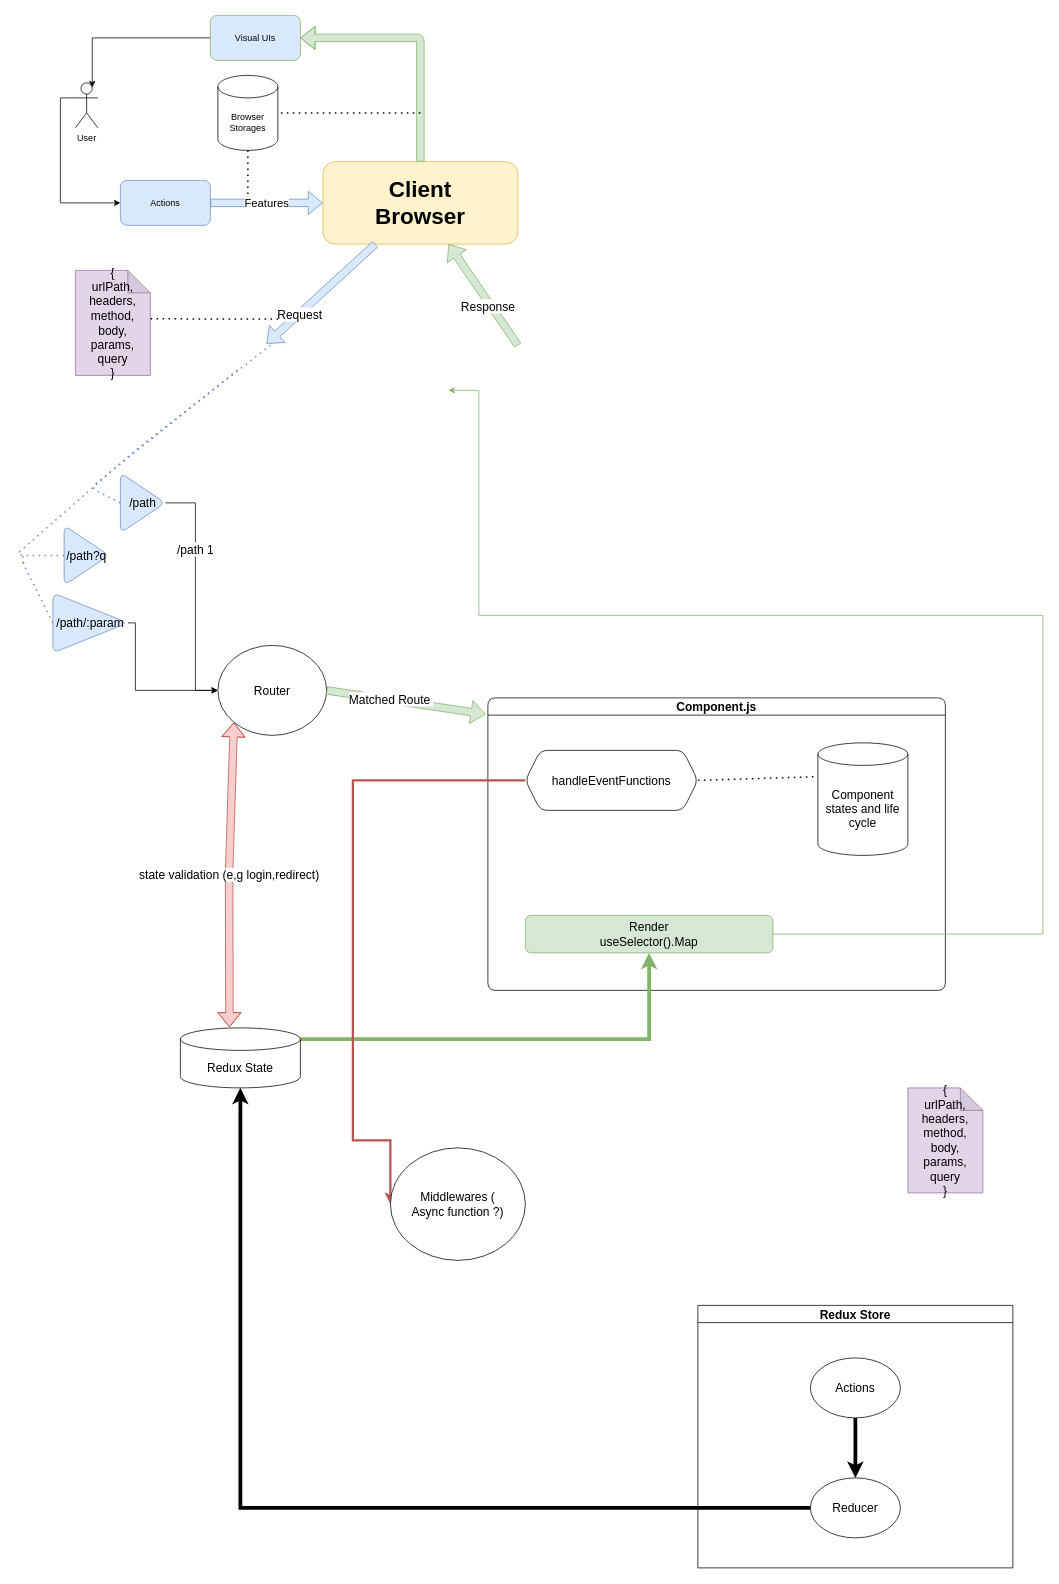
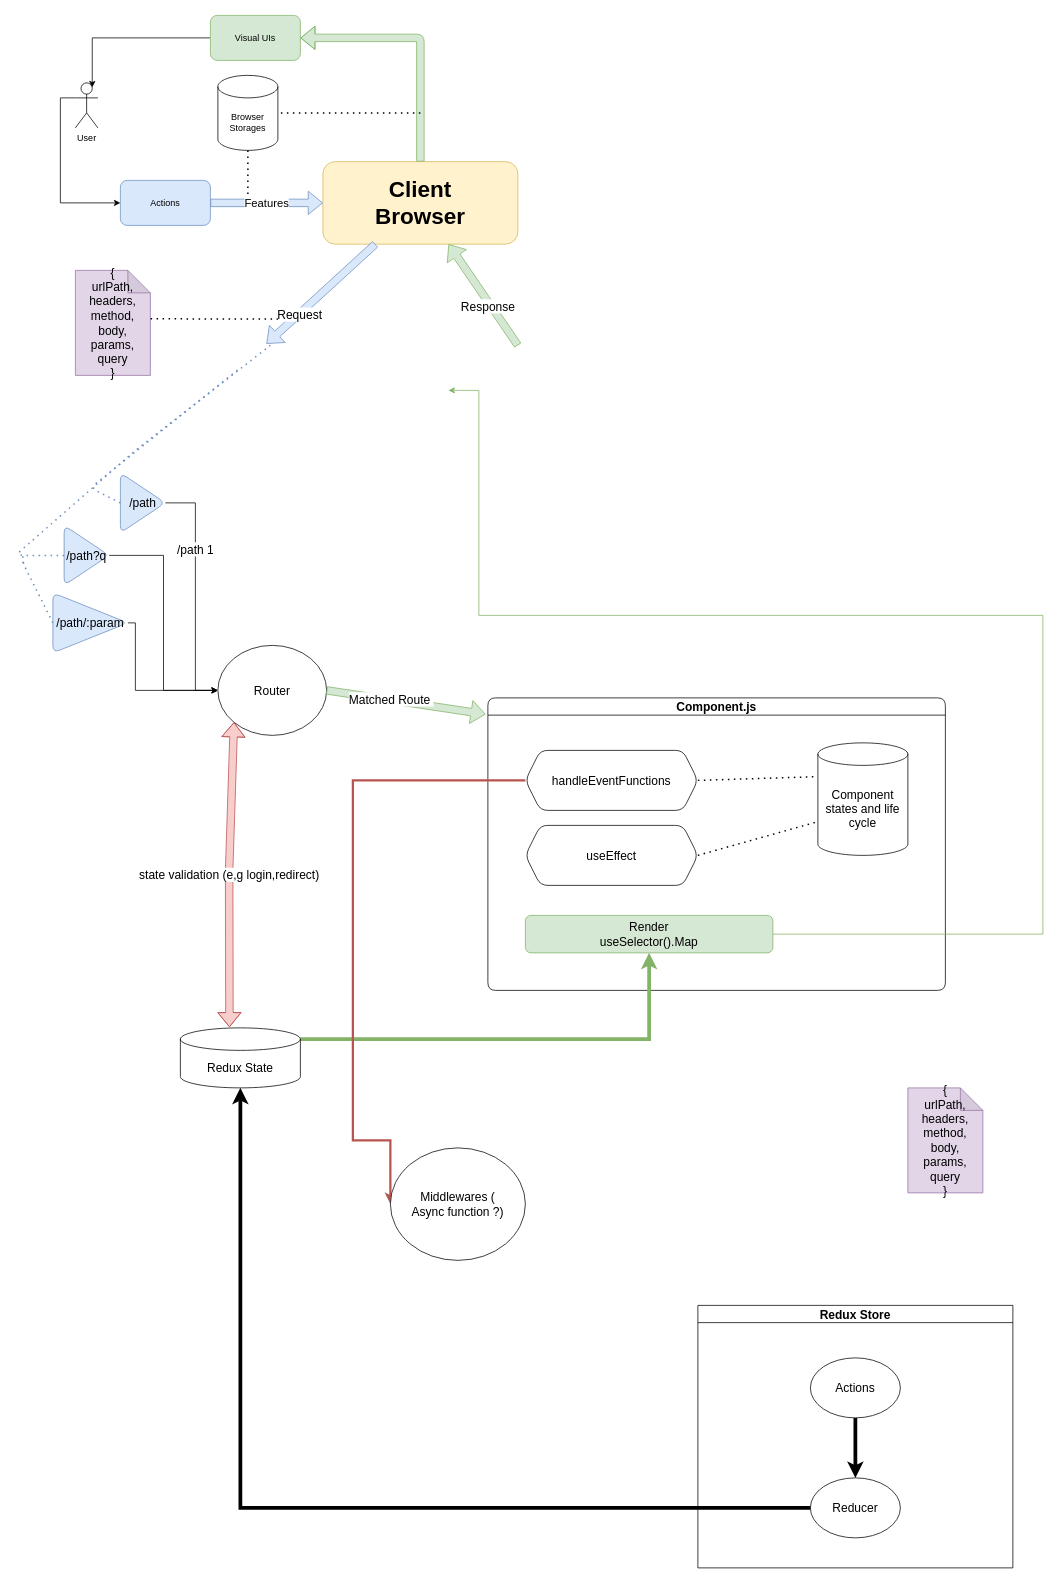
node "Visual UIs": fillcolor #dae8fc -> #d5e8d4
edge "/path?q" -> "Router": added
edge "Component states and life cycle" -- "useEffect": added
node "useEffect": added
